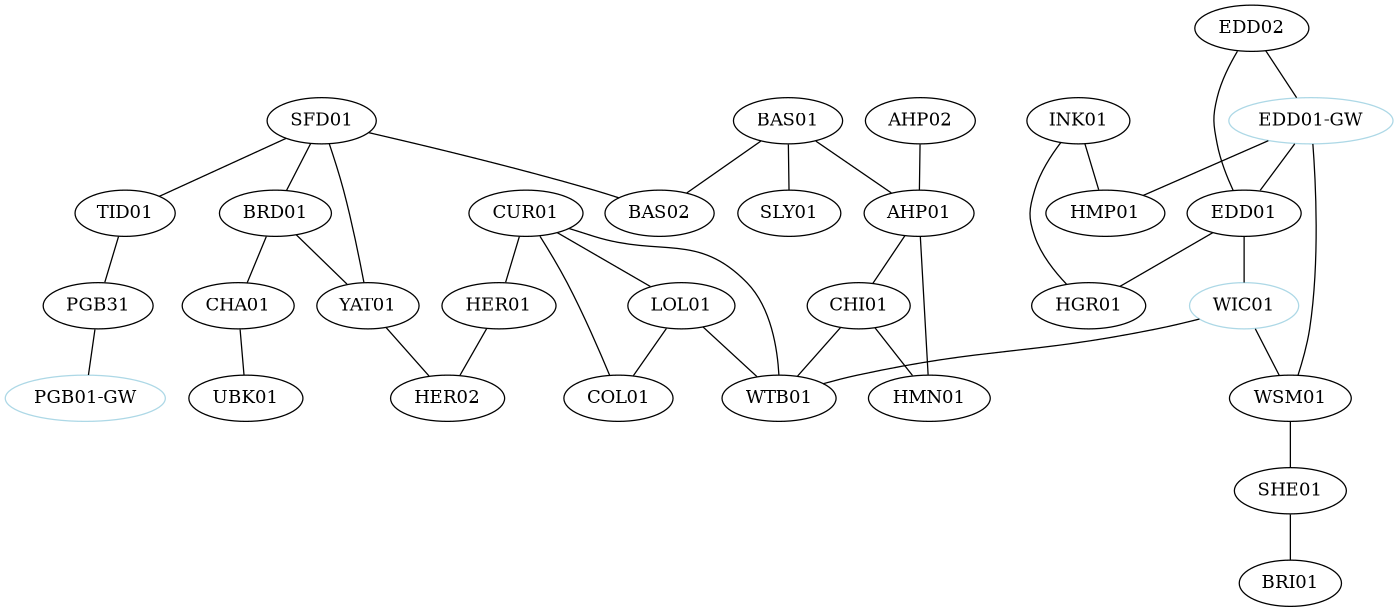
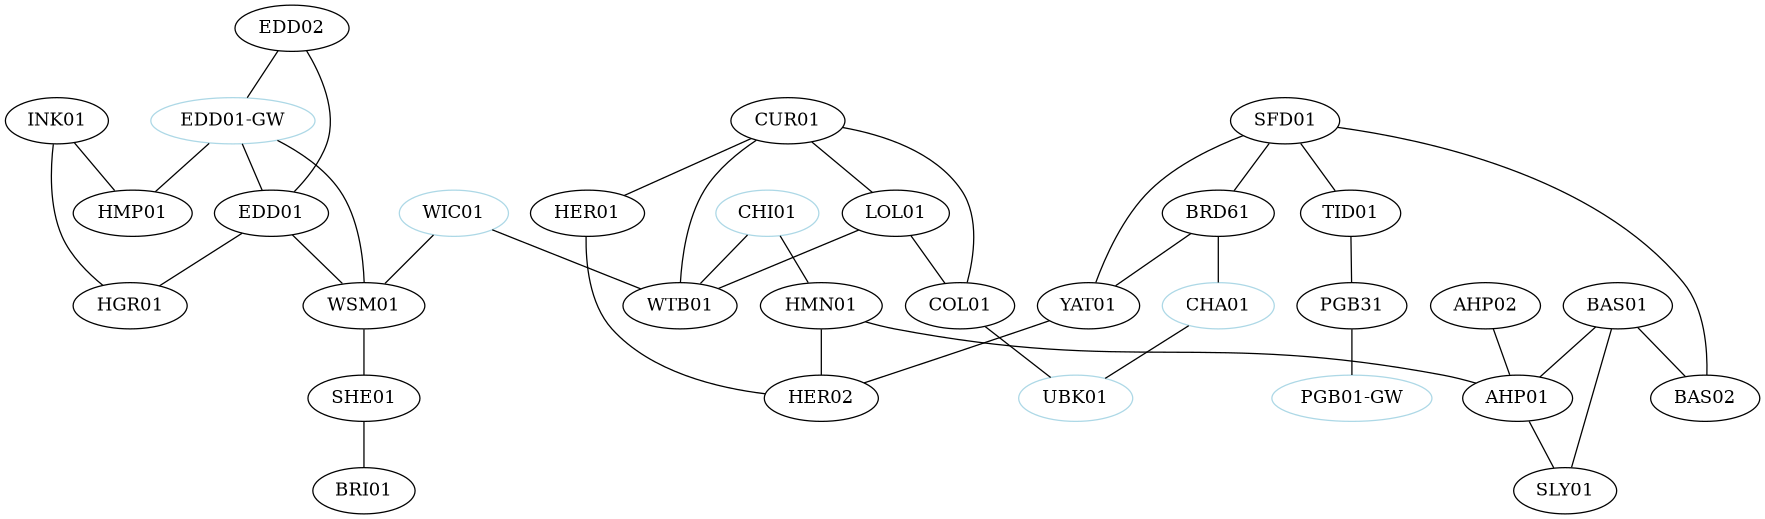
node "BRD01": label "BRD01" -> "BRD61"
edge "AHP01" -- "CHI01": now "AHP01" -- "SLY01"
edge "EDD01" -- "WIC01": now "EDD01" -- "WSM01"
node "CHA01": color black -> lightblue
node "CHI01": color black -> lightblue
edge "HMN01" -- "HER02": added
edge "COL01" -- "UBK01": added
node "UBK01": color black -> lightblue
